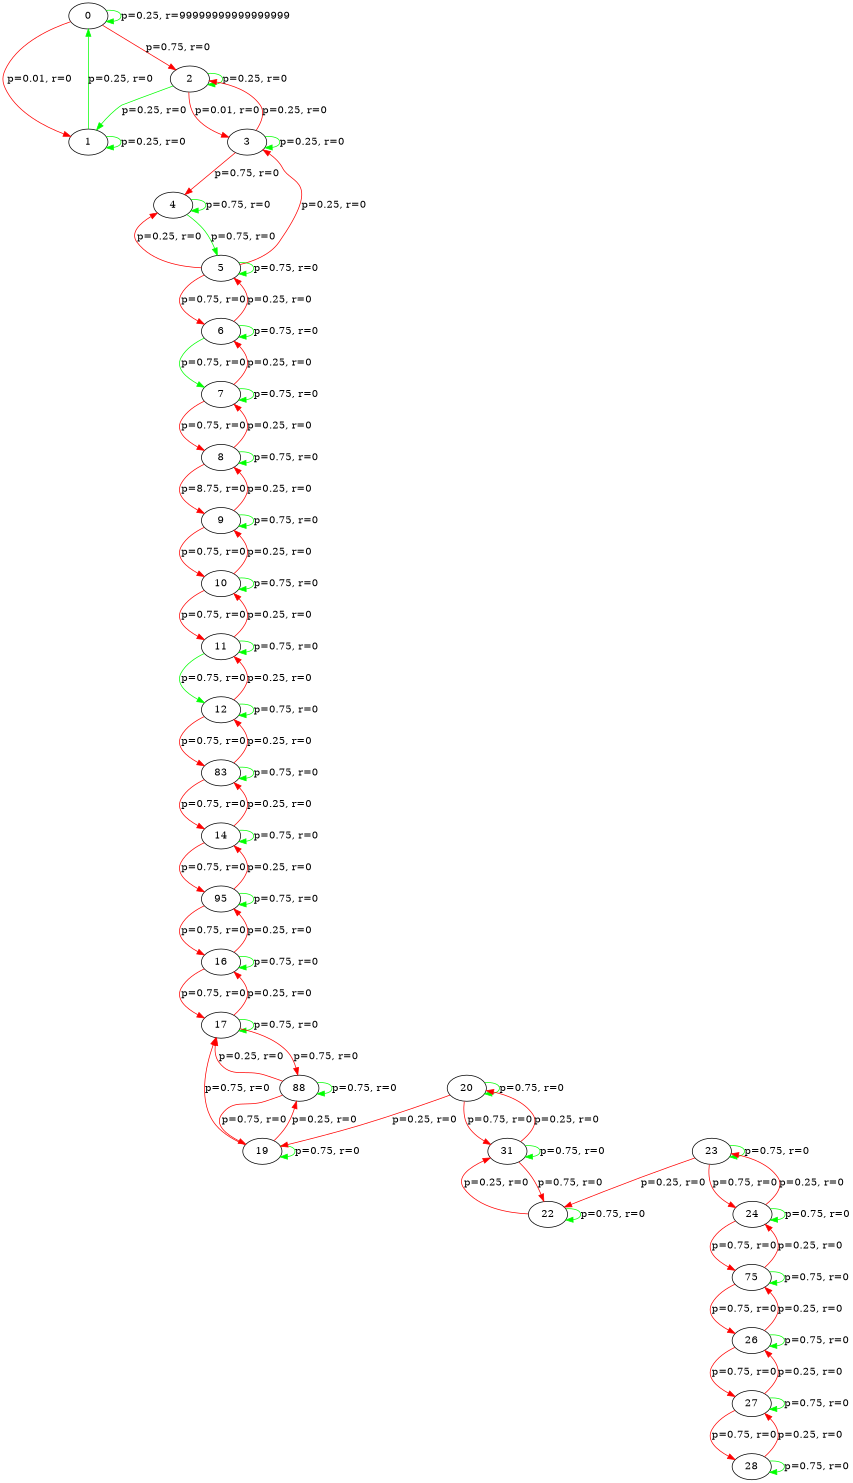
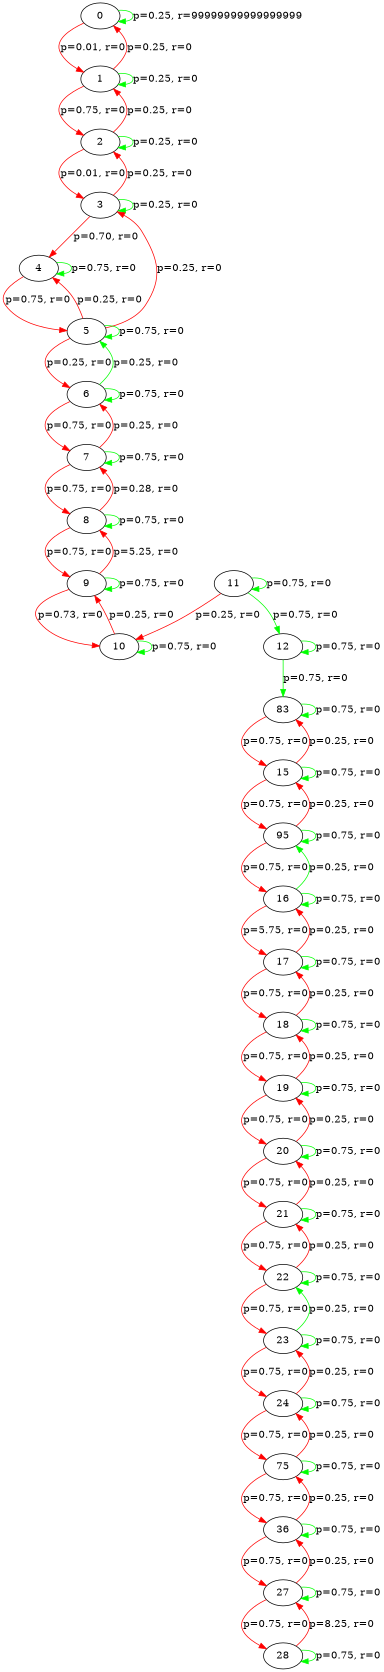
edge "0" -> "2": now "1" -> "2"
edge "1" -> "0": color green -> red
edge "2" -> "1": color green -> red
edge "3" -> "4": label "p=0.75, r=0" -> "p=0.70, r=0"
edge "4" -> "5": color green -> red
edge "5" -> "6": label "p=0.75, r=0" -> "p=0.25, r=0"
edge "6" -> "5": color red -> green
edge "6" -> "7": color green -> red
edge "8" -> "7": label "p=0.25, r=0" -> "p=0.28, r=0"
edge "8" -> "9": label "p=8.75, r=0" -> "p=0.75, r=0"
edge "9" -> "8": label "p=0.25, r=0" -> "p=5.25, r=0"
edge "9" -> "10": label "p=0.75, r=0" -> "p=0.73, r=0"
edge "10" -> "11": removed, label "p=0.75, r=0"
edge "12" -> "11": removed, label "p=0.25, r=0"
edge "12" -> "83": color red -> green
edge "83" -> "12": removed, label "p=0.25, r=0"
node "14": label "14" -> "15"
edge "16" -> "95": color red -> green
edge "16" -> "17": label "p=0.75, r=0" -> "p=5.75, r=0"
node "88": label "88" -> "18"
edge "19" -> "17": now "19" -> "20"
node "31": label "31" -> "21"
edge "23" -> "22": color red -> green
edge "22" -> "23": added, label "p=0.75, r=0"
node "26": label "26" -> "36"
edge "28" -> "27": label "p=0.25, r=0" -> "p=8.25, r=0"
